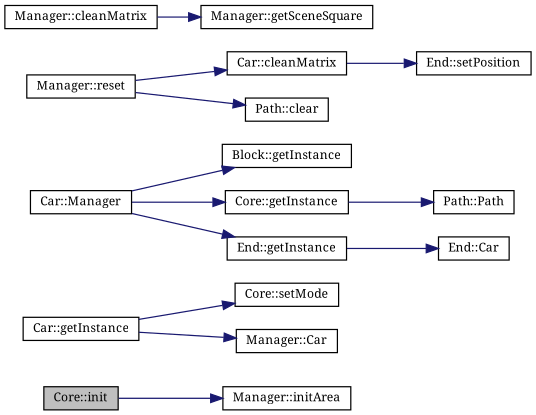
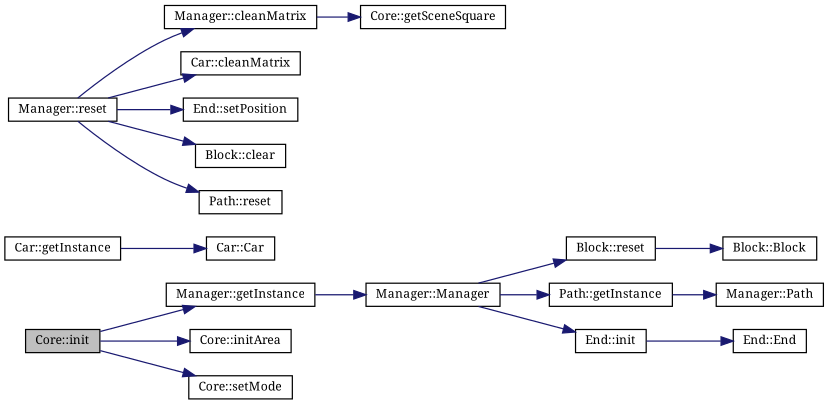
node "Manager::getSceneSquare": label "Manager::getSceneSquare" -> "Core::getSceneSquare"
edge "Manager::reset" -> "Manager::cleanMatrix": added
edge "Car::cleanMatrix" -> "End::setPosition": now "Manager::reset" -> "End::setPosition"
node "Path::clear": label "Path::clear" -> "Path::reset"
node "Block::clear": added
node "Block::getInstance": label "Block::getInstance" -> "Block::reset"
node "Car::Manager": label "Car::Manager" -> "Manager::Manager"
node "Core::getInstance": label "Core::getInstance" -> "Path::getInstance"
node "Path::Path": label "Path::Path" -> "Manager::Path"
node "End::getInstance": label "End::getInstance" -> "End::init"
node "End::Car": label "End::Car" -> "End::End"
node "Block::Block": added
node "Manager::getInstance": added
edge "Car::getInstance" -> "Core::setMode": now "Core::init" -> "Core::setMode"
node "Manager::Car": label "Manager::Car" -> "Car::Car"
node "Manager::initArea": label "Manager::initArea" -> "Core::initArea"
